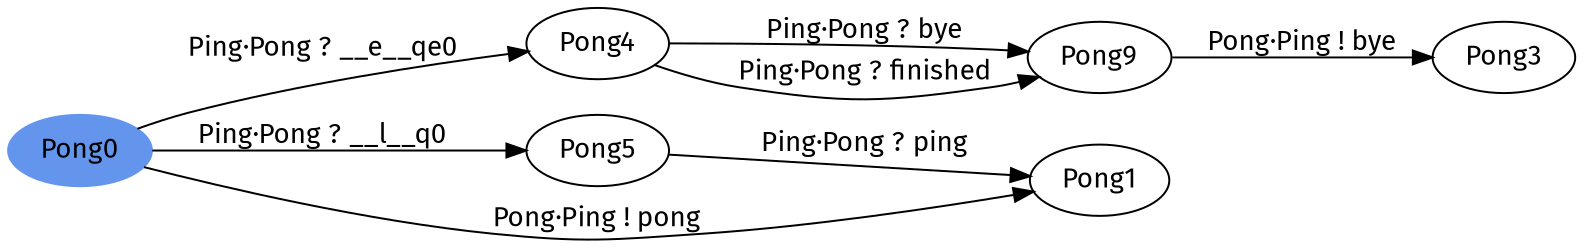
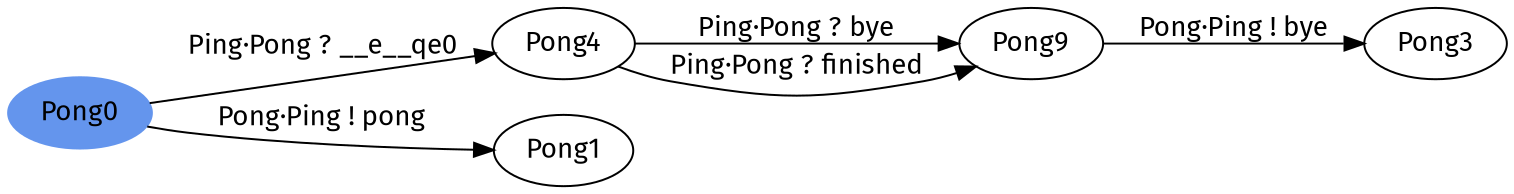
node "Pong5": removed
